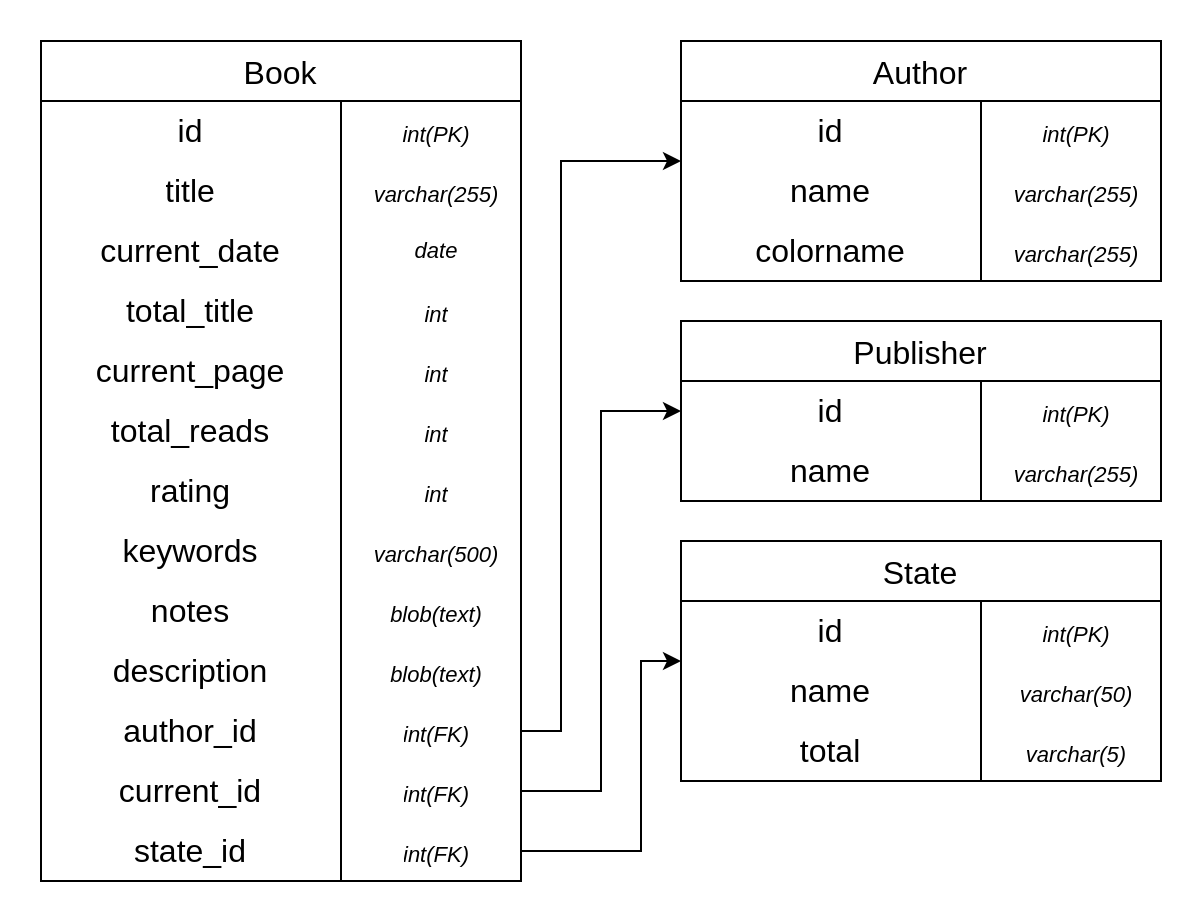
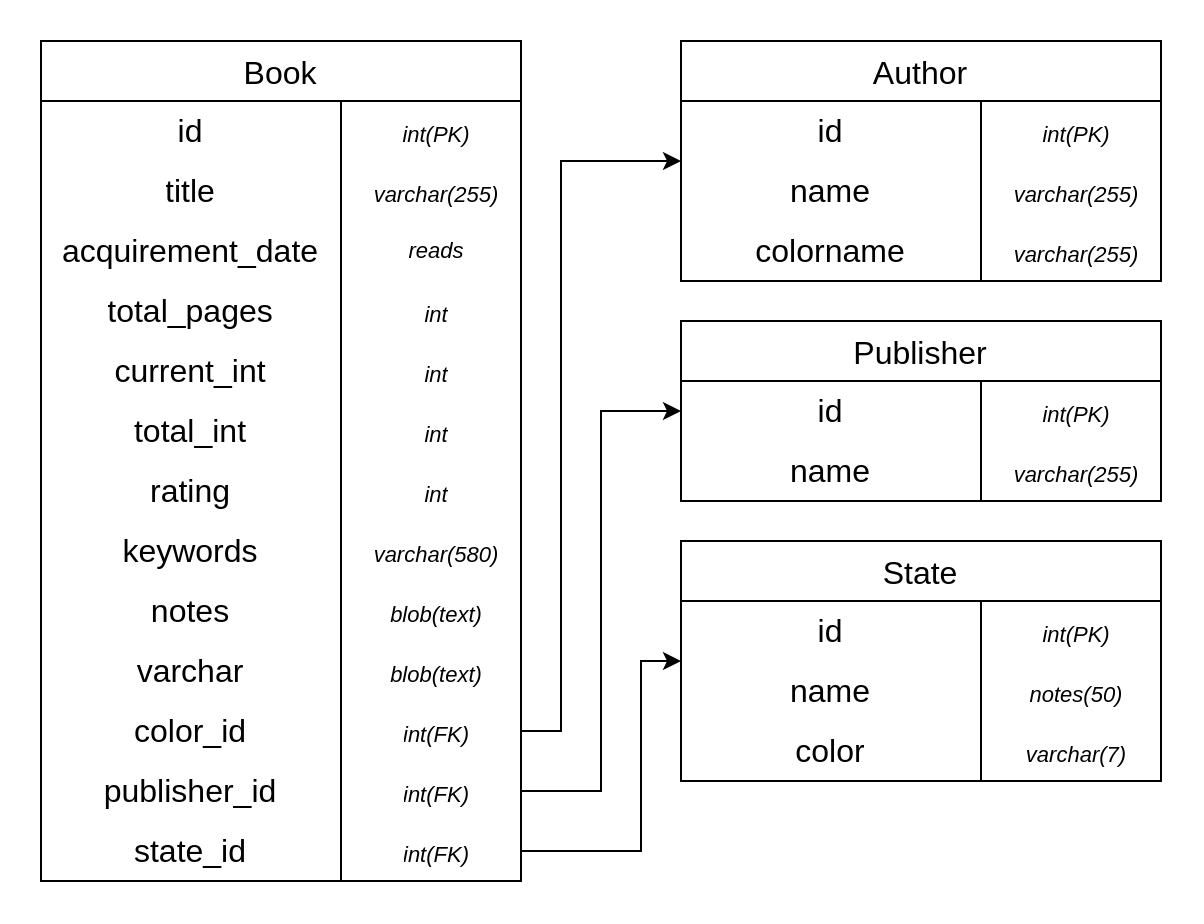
node "current_date": label "current_date" -> "acquirement_date"
node "date": label "date" -> "reads"
node "total_title": label "total_title" -> "total_pages"
node "current_page": label "current_page" -> "current_int"
node "total_reads": label "total_reads" -> "total_int"
node "varchar(500)": label "varchar(500)" -> "varchar(580)"
node "description": label "description" -> "varchar"
node "varchar(50)": label "varchar(50)" -> "notes(50)"
node "author_id": label "author_id" -> "color_id"
node "total": label "total" -> "color"
node "varchar(5)": label "varchar(5)" -> "varchar(7)"
node "current_id": label "current_id" -> "publisher_id"
